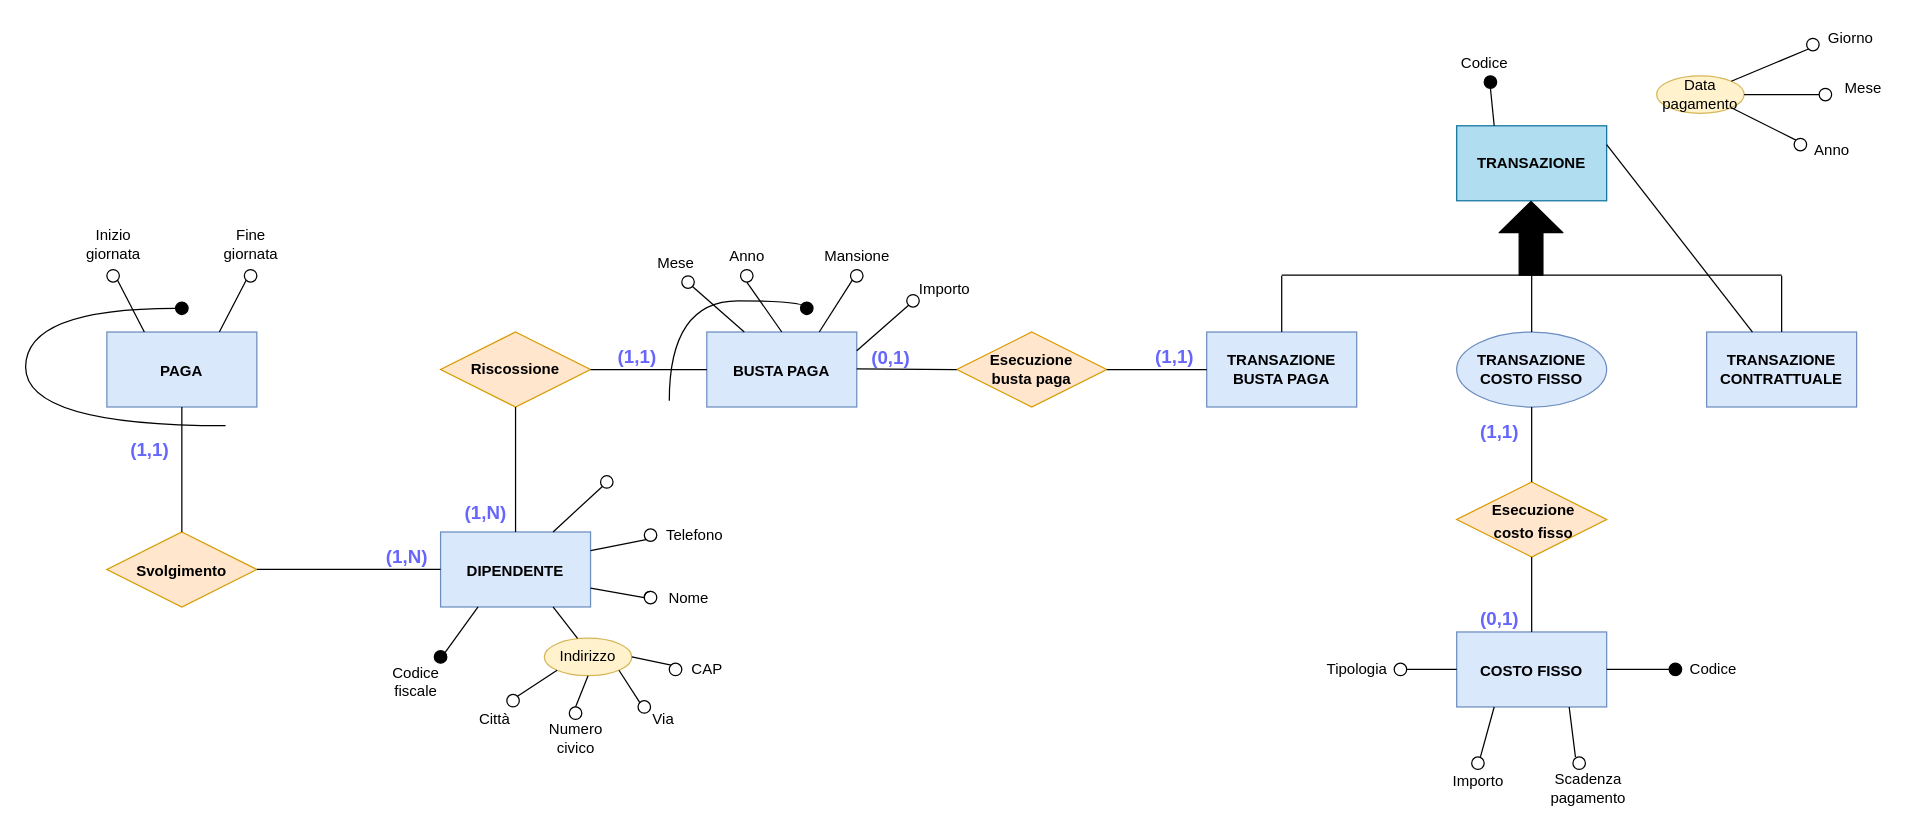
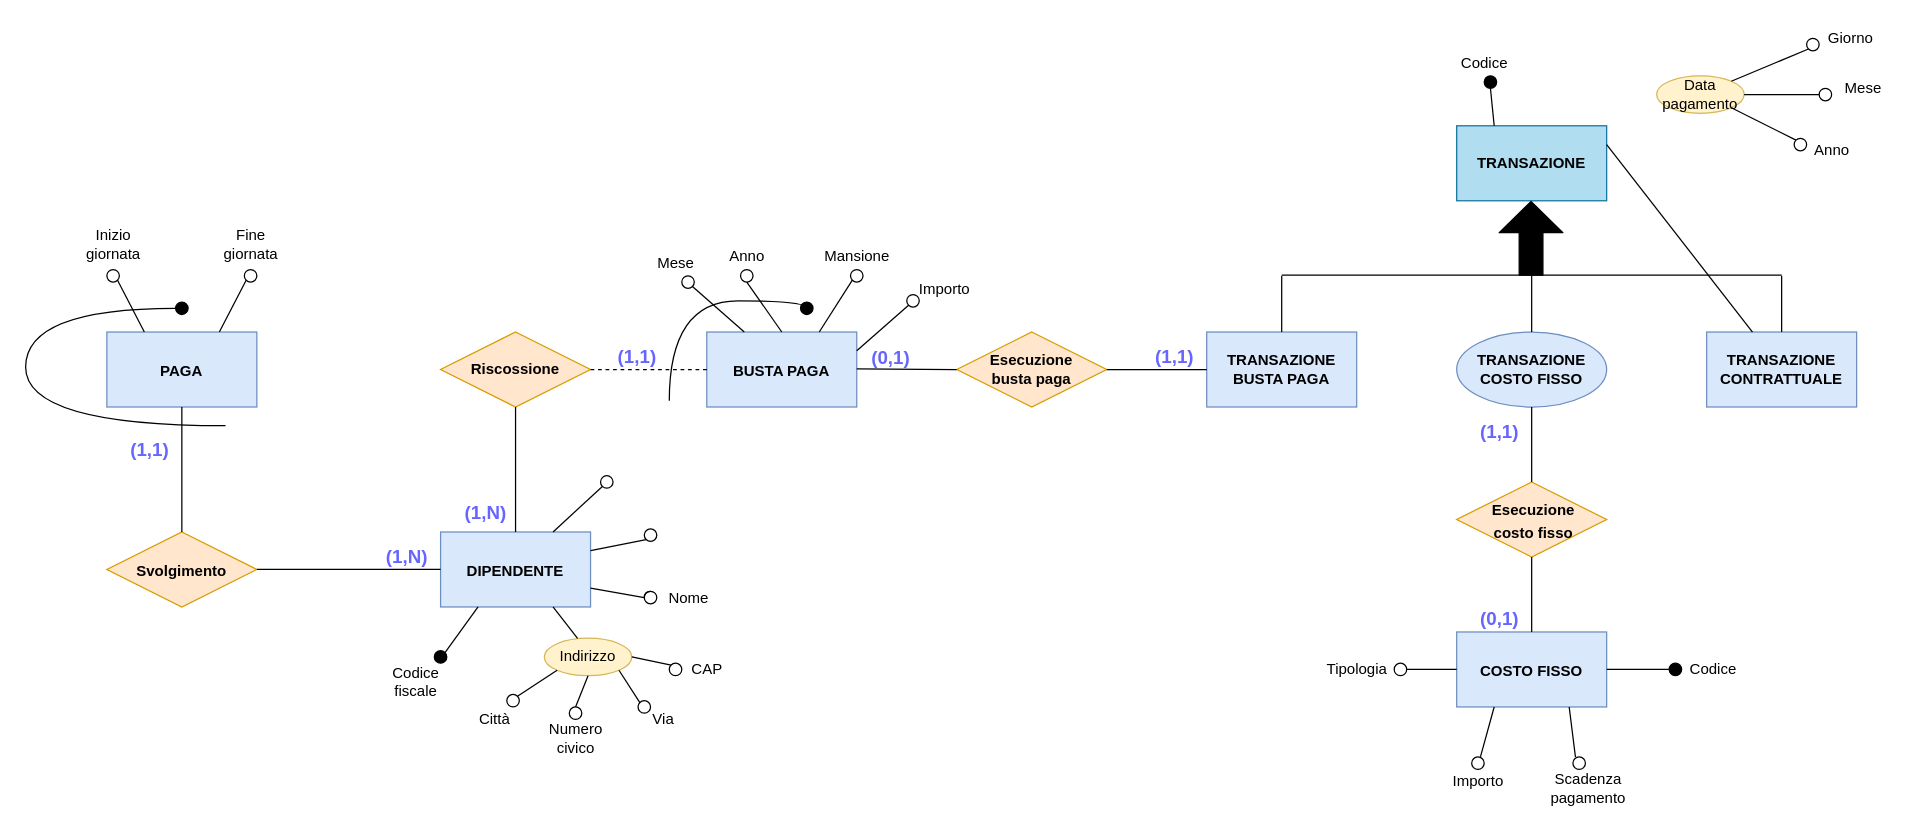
edge "Riscossione" -- "BUSTA PAGA": style solid -> dashed
node "Telefono": removed
